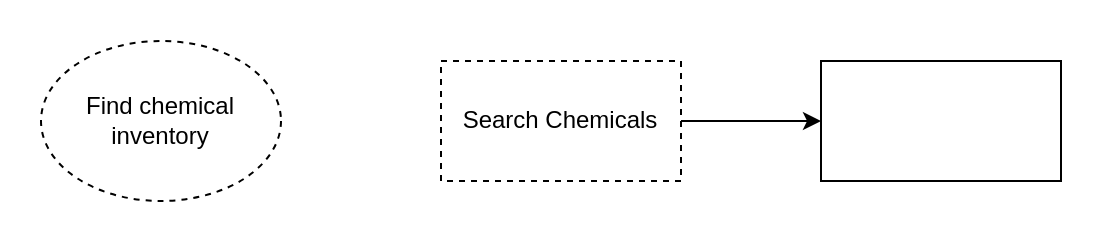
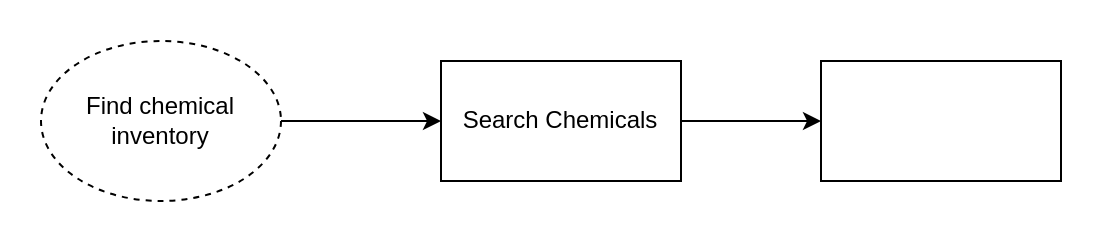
edge "Find chemical inventory" -> "Search Chemicals": added
node "Search Chemicals": style dashed -> solid
